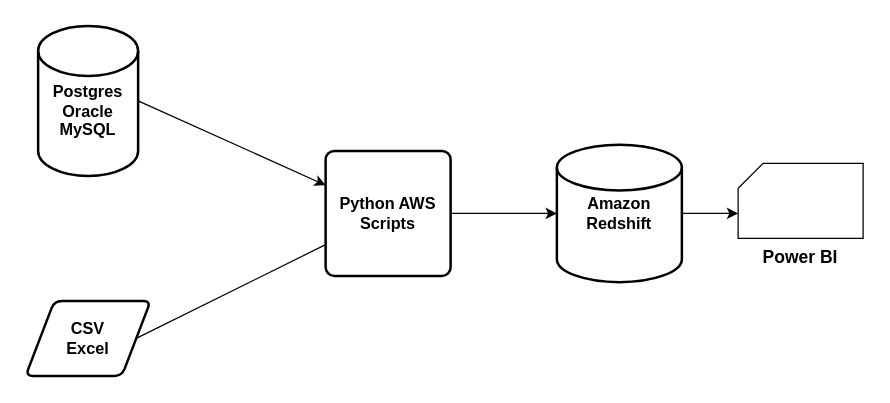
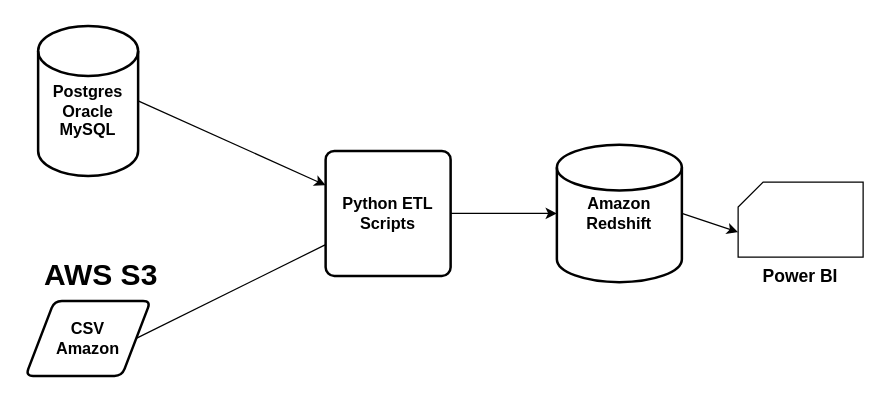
node "Power BI": moved (801, 201) -> (801, 219)
node "Python AWS Scripts": label "Python AWS Scripts" -> "Python ETL Scripts"
node "AWS S3": added
node "CSV Excel": label "CSV Excel" -> "CSV Amazon"
